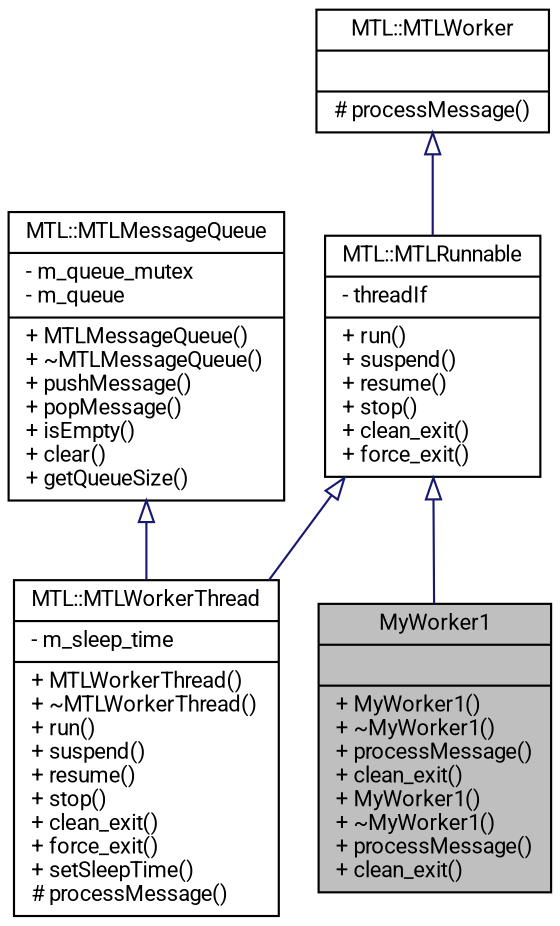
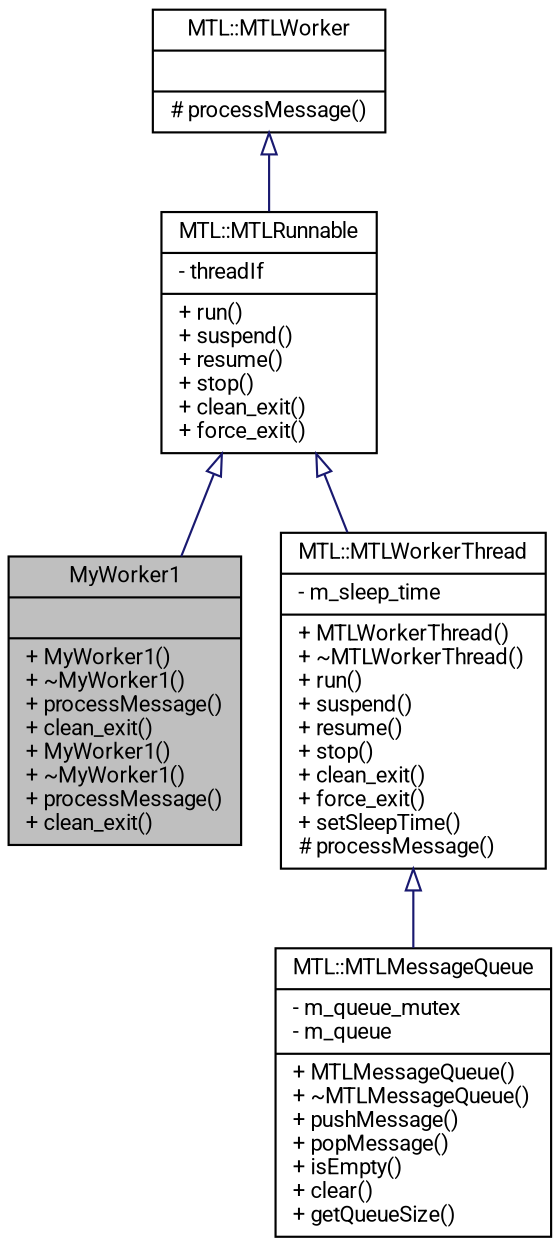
edge "MTL::MTLWorkerThread" -> "MTL::MTLMessageQueue": reversed
